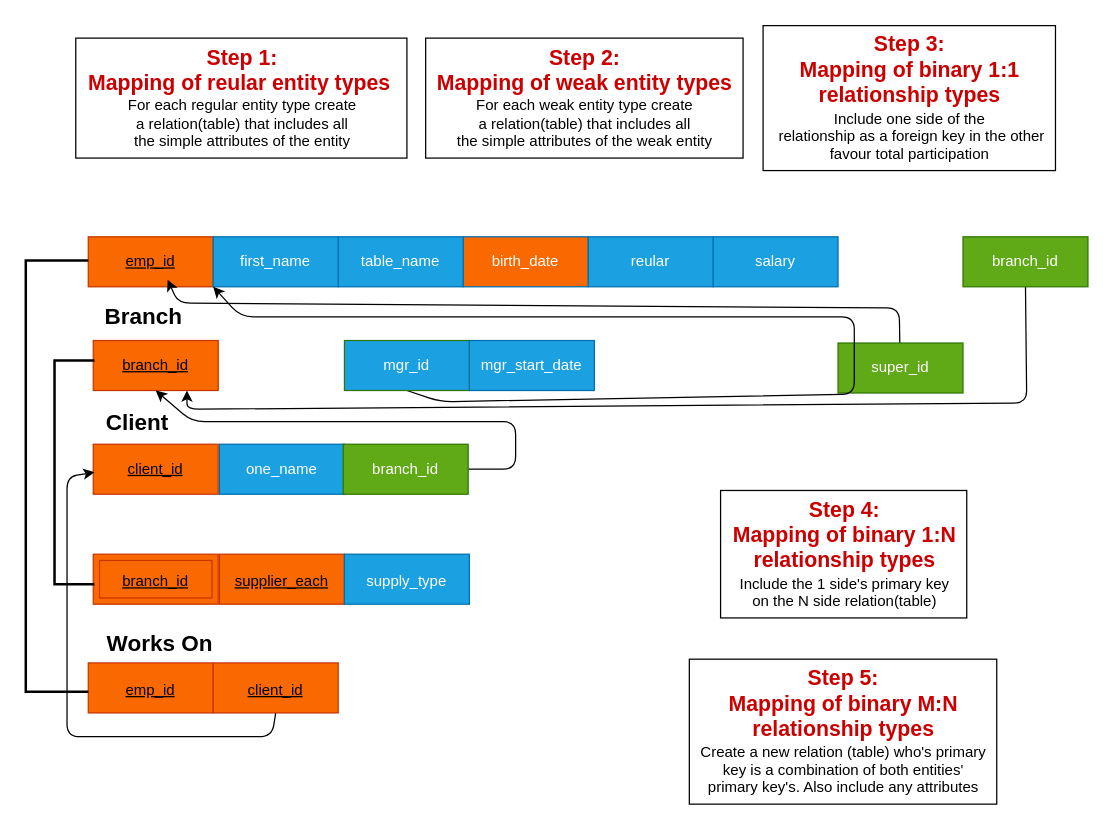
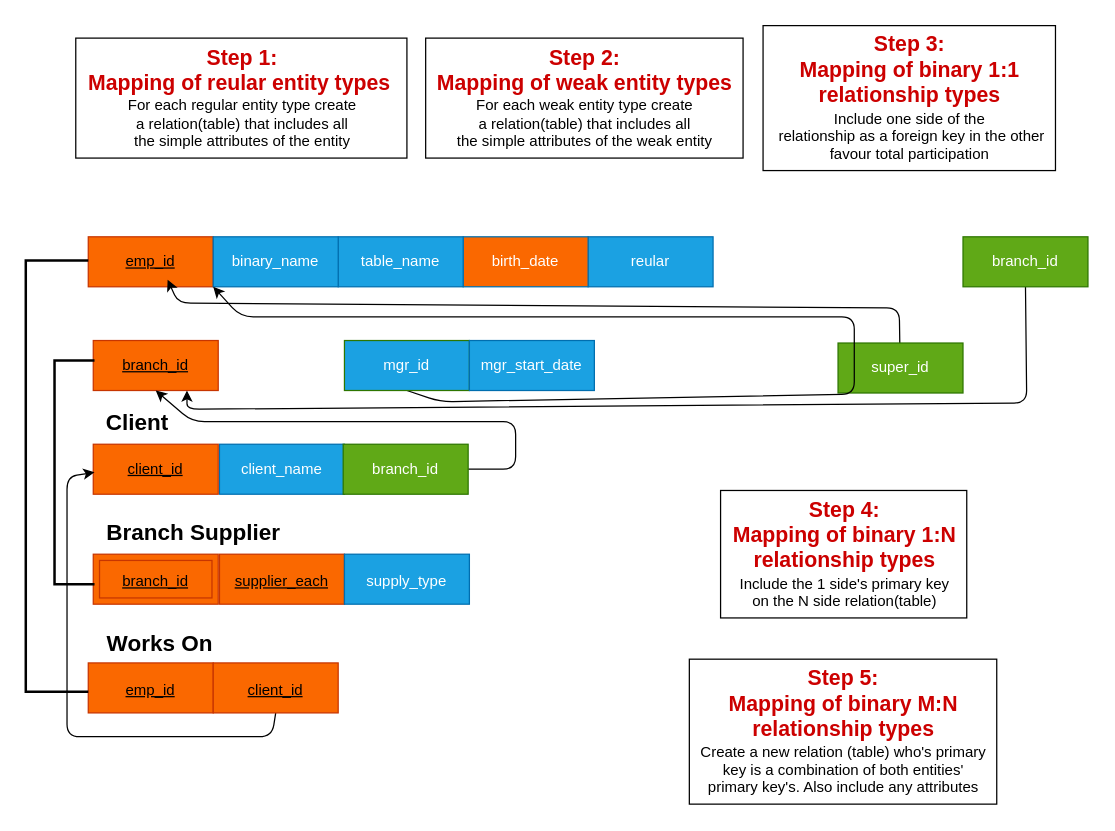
node "first_name": label "first_name" -> "binary_name"
node "salary": removed
node "Branch": removed
node "one_name": label "one_name" -> "client_name"
node "Branch Supplier": added
